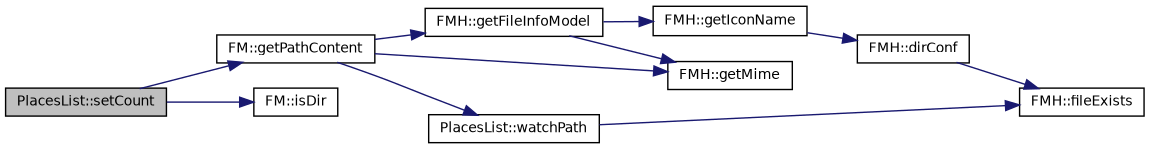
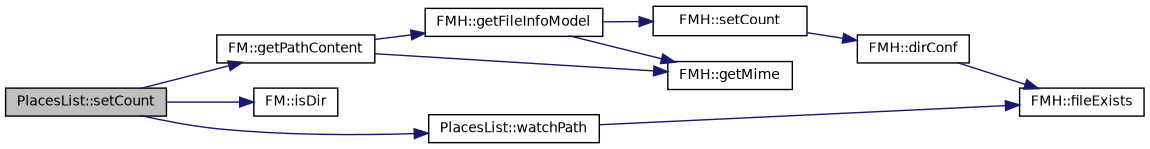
node "FMH::getIconName": label "FMH::getIconName" -> "FMH::setCount"
edge "FM::getPathContent" -> "PlacesList::watchPath": now "PlacesList::setCount" -> "PlacesList::watchPath"
